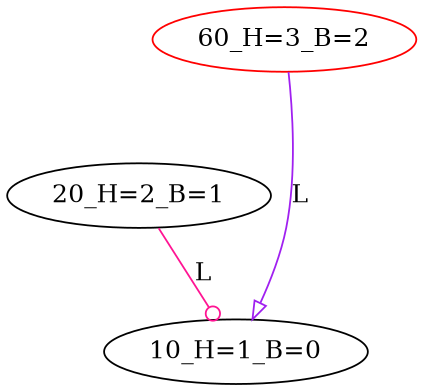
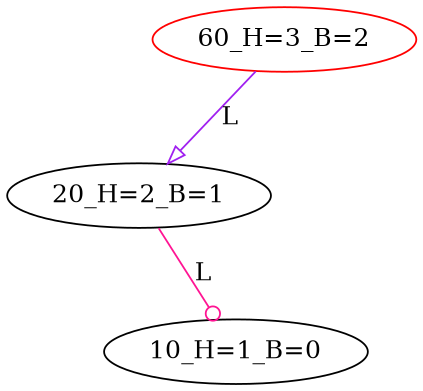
edge "60_H=3_B=2" -> "10_H=1_B=0": now "60_H=3_B=2" -> "20_H=2_B=1"
